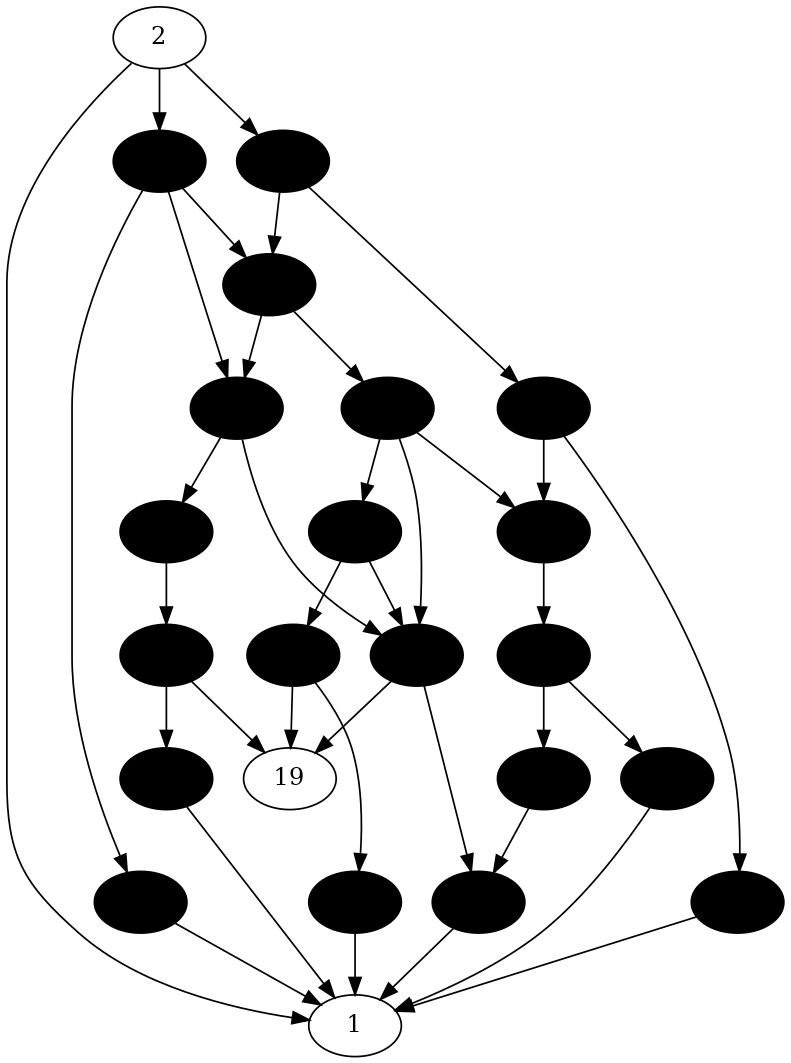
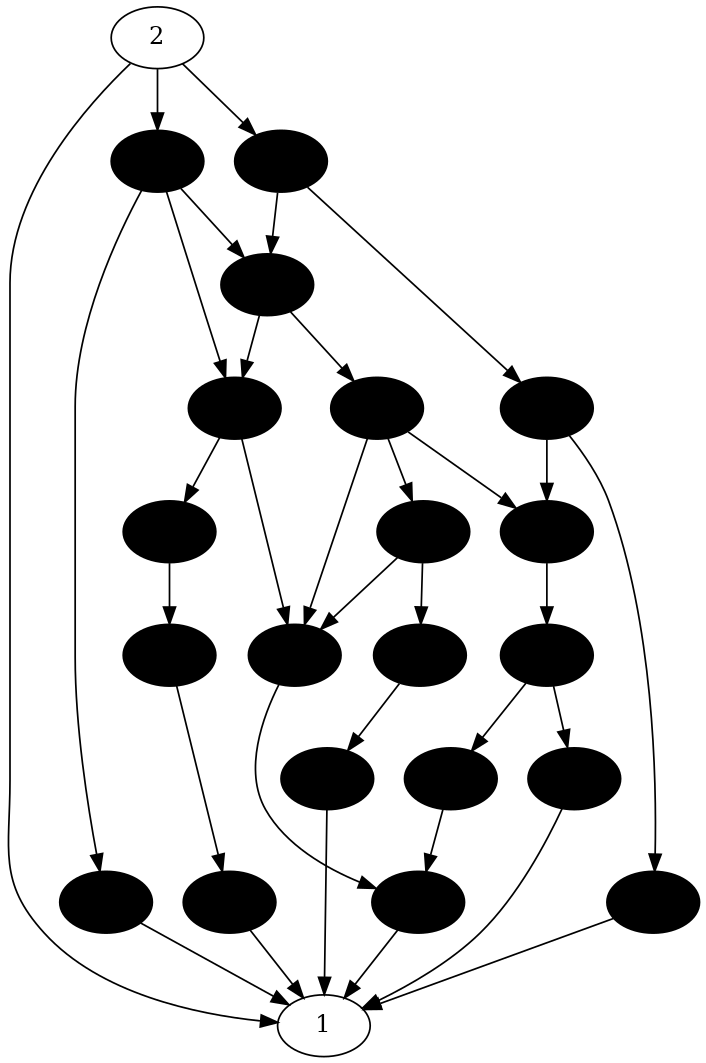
node "19": removed
